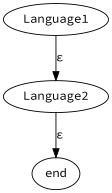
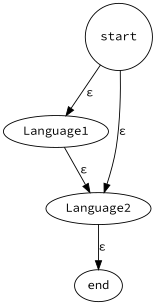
node "start": added
